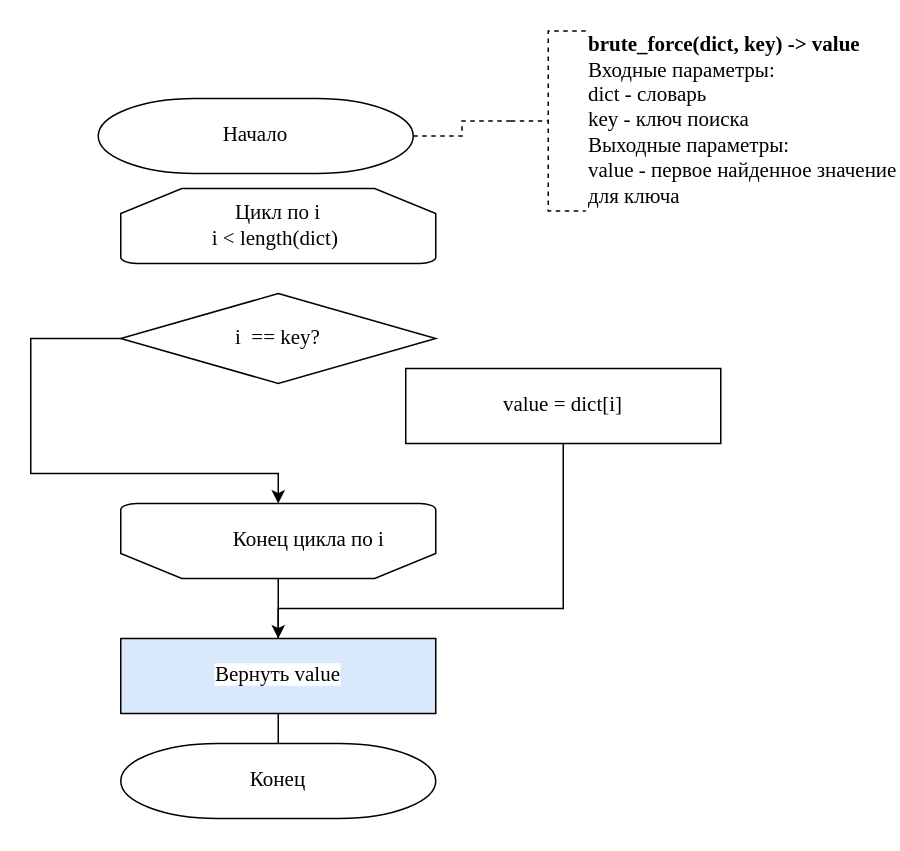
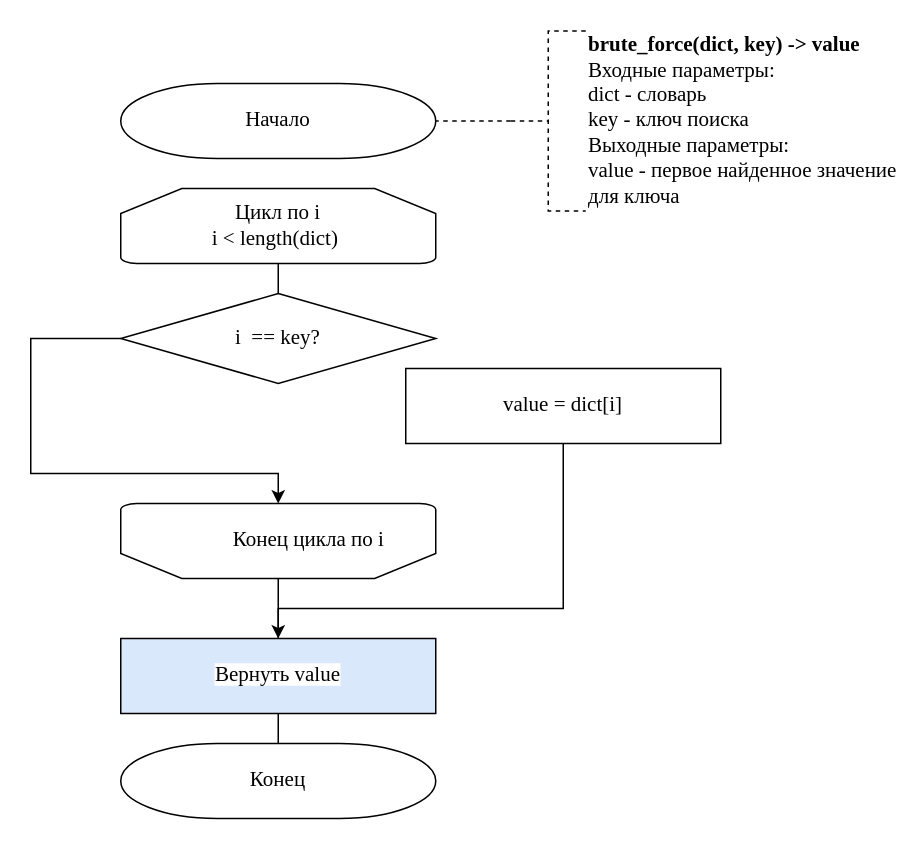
node "Начало": moved (256, 136) -> (278, 121)
edge "Цикл по ii < length(dict)" -- "i == key?": added
